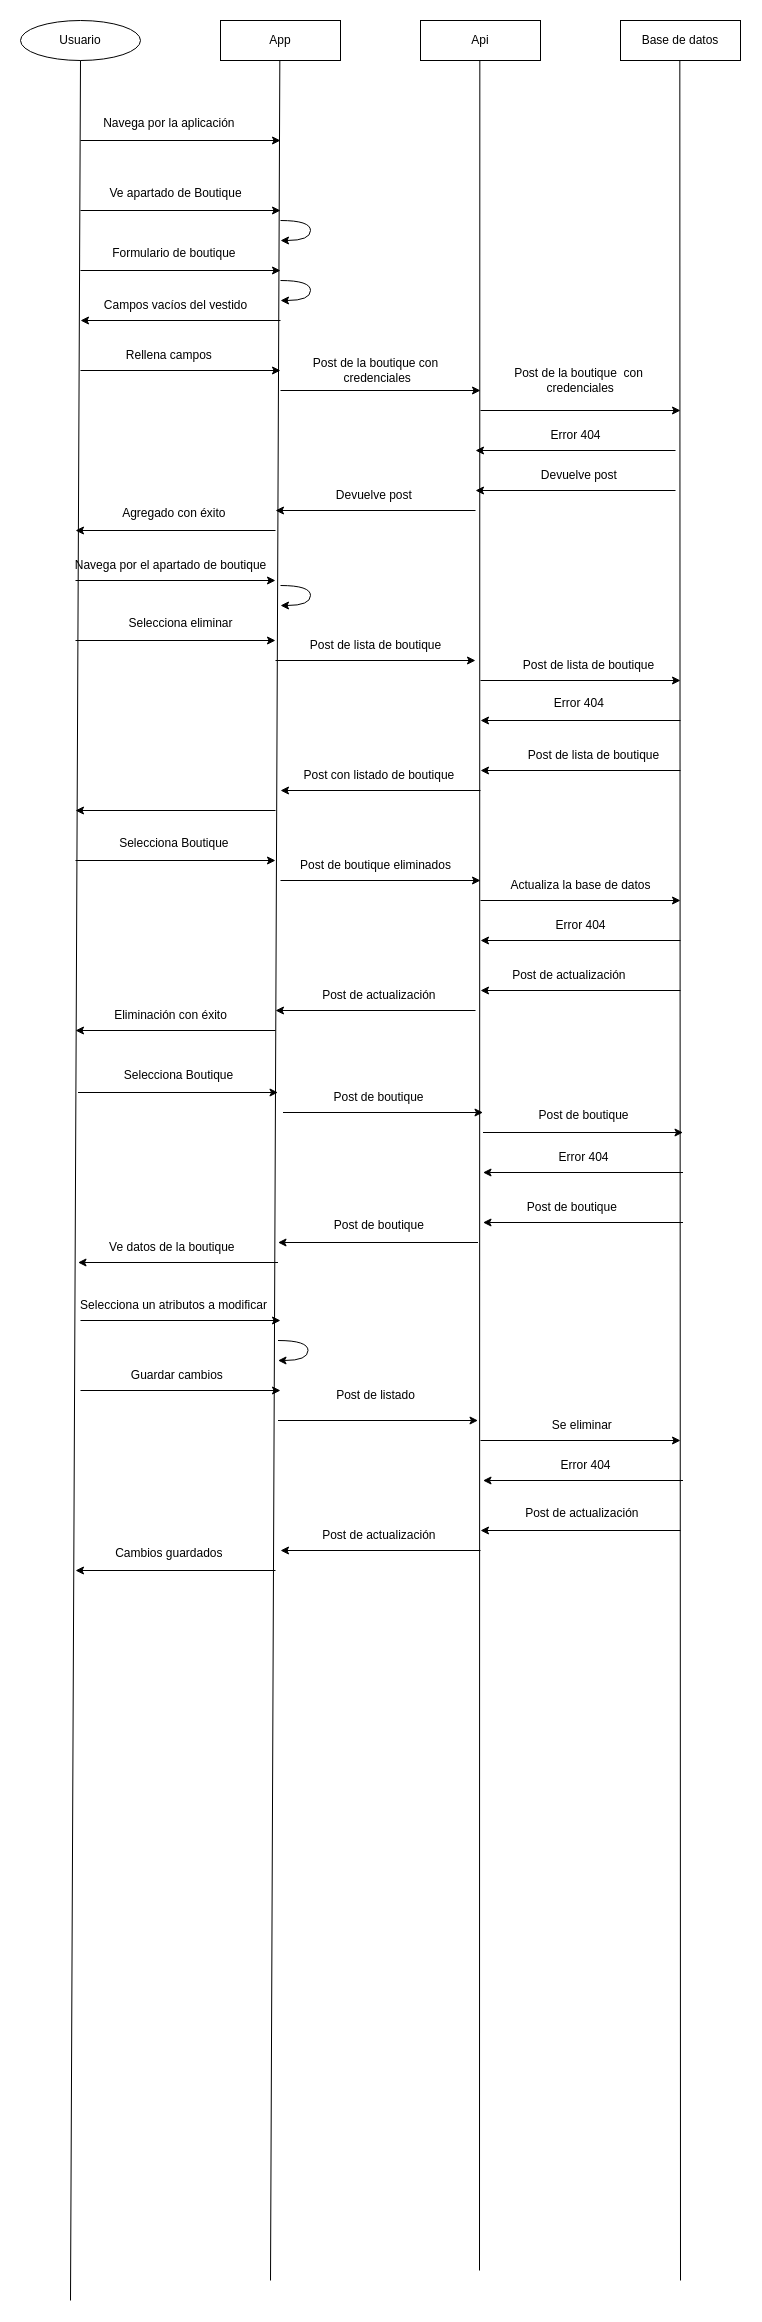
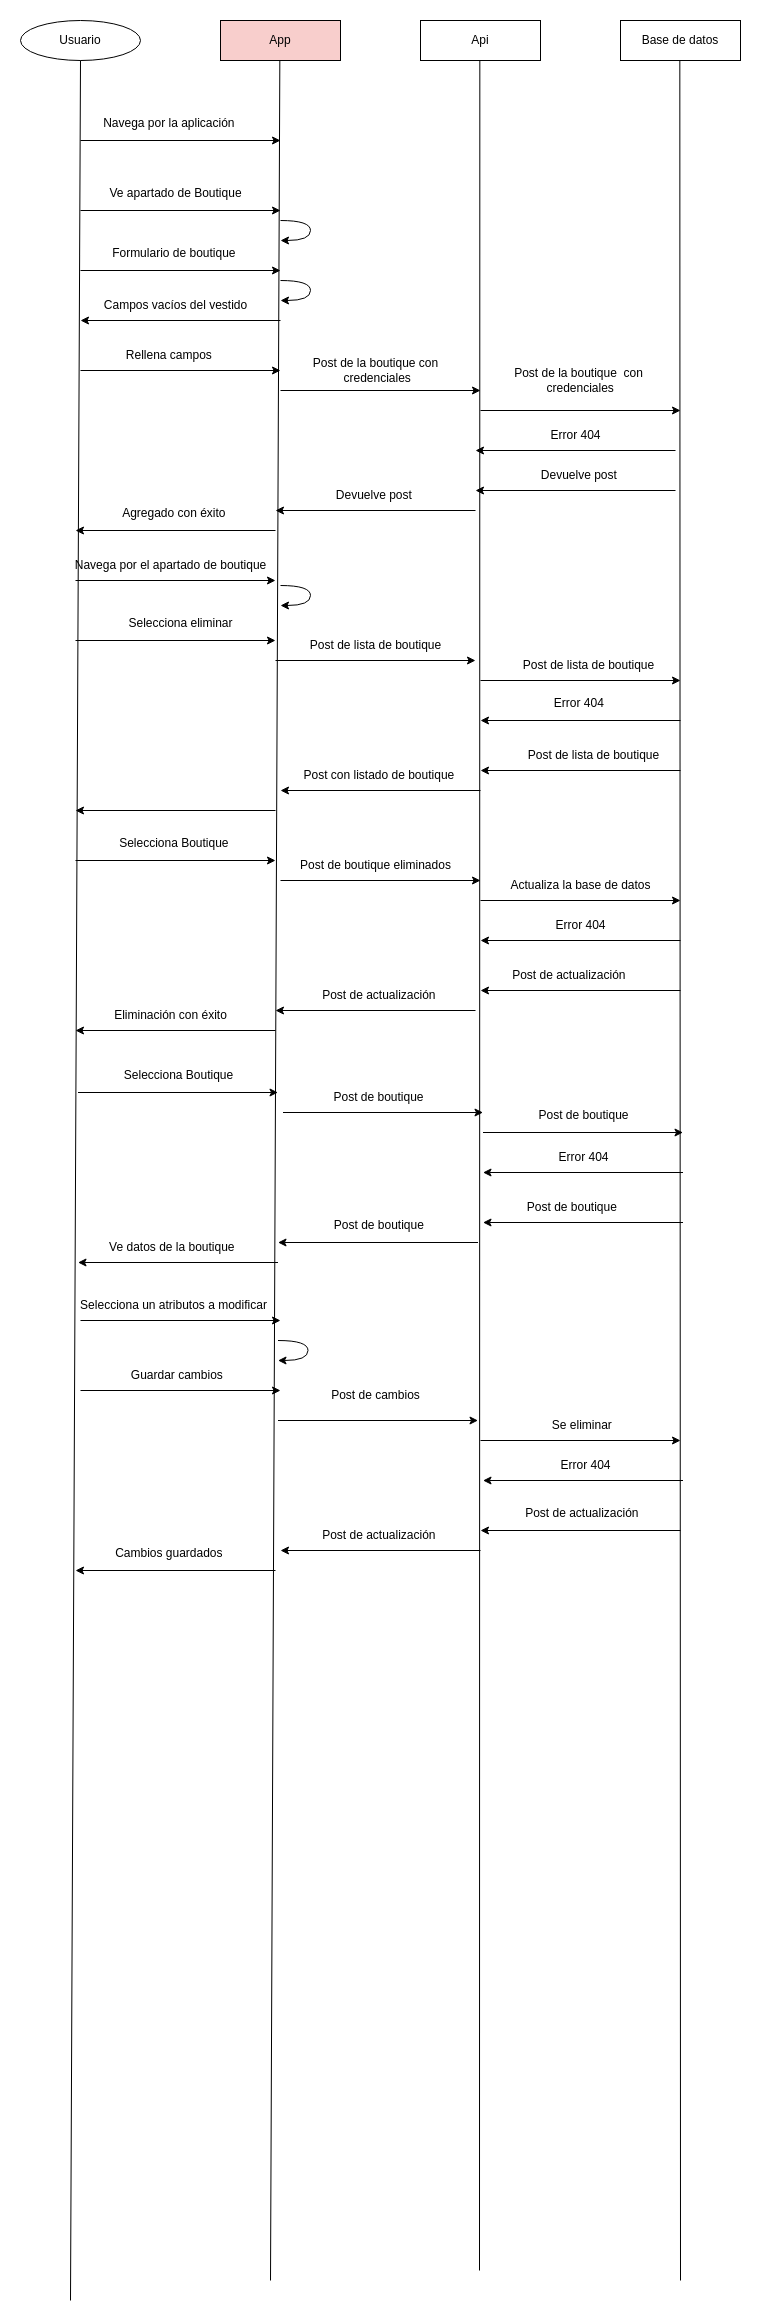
node "App": fillcolor #ffffff -> #f8cecc
node "Post de listado": label "Post de listado" -> "Post de cambios"
